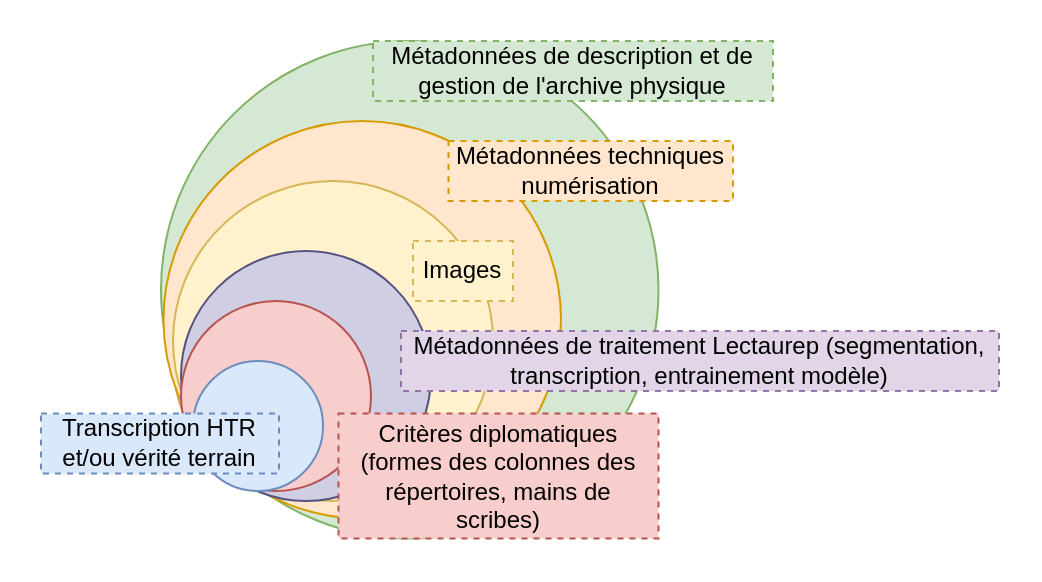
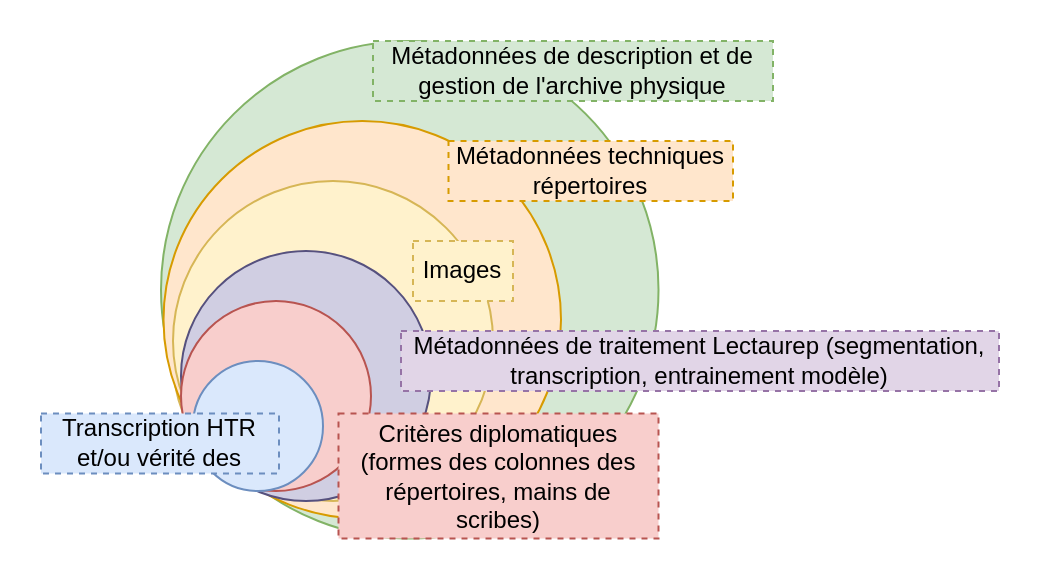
node "Métadonnées techniques numérisation": label "Métadonnées techniques numérisation" -> "Métadonnées techniques répertoires"
node "Transcription HTR et/ou vérité terrain": label "Transcription HTR et/ou vérité terrain" -> "Transcription HTR et/ou vérité des"
